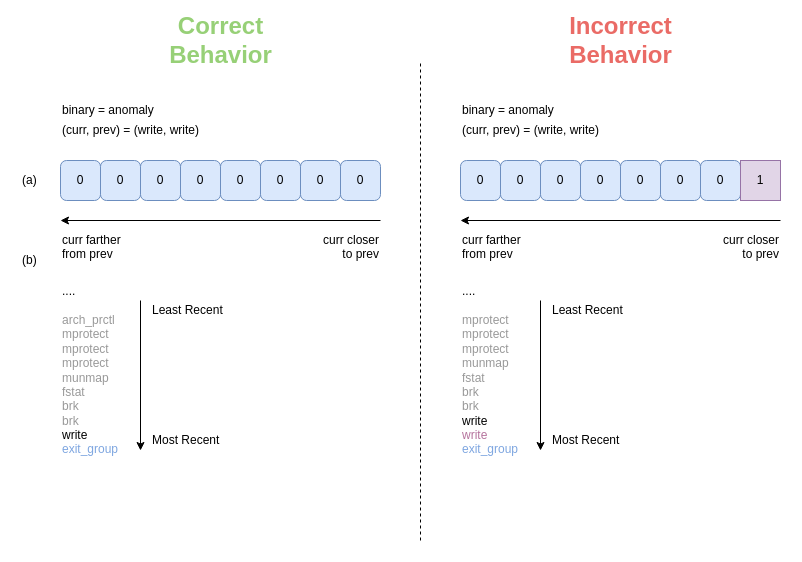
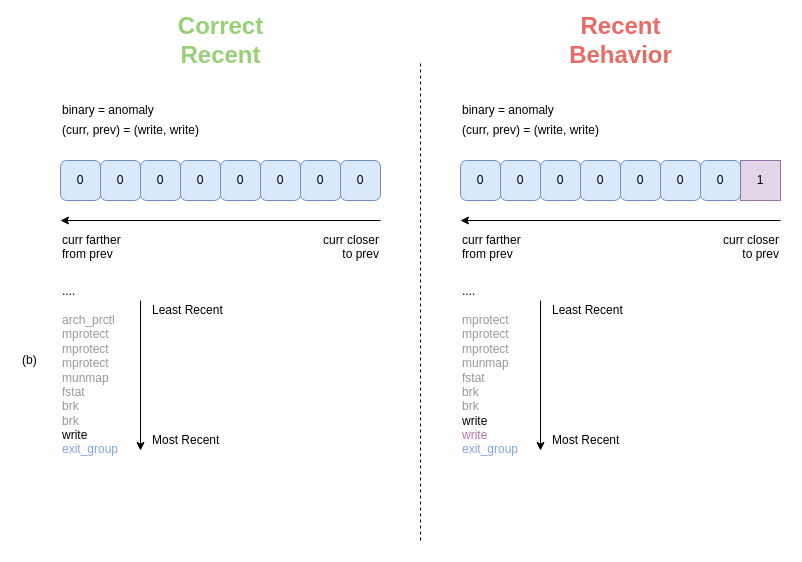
node "Correct Behavior": label "Correct Behavior" -> "Correct Recent"
node "Incorrect Behavior": label "Incorrect Behavior" -> "Recent Behavior"
node "(a)": removed
node "(b)": moved (36, 261) -> (36, 361)
